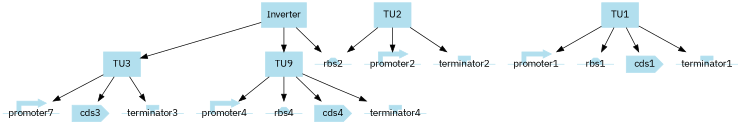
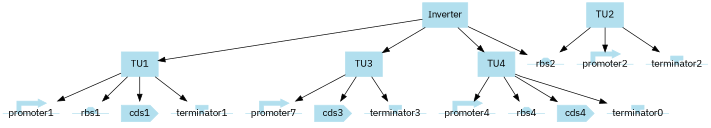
edge "Inverter" -> "TU1": added
node "TU9": label "TU9" -> "TU4"
node "terminator4": label "terminator4" -> "terminator0"
